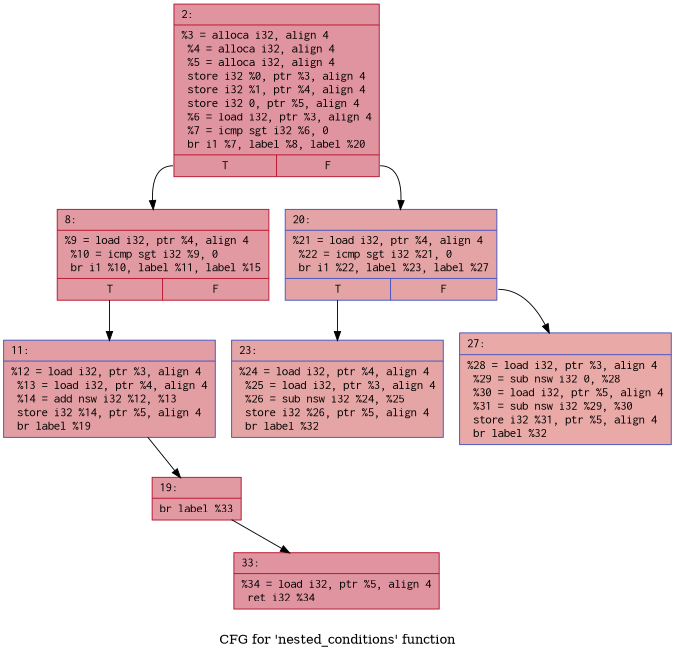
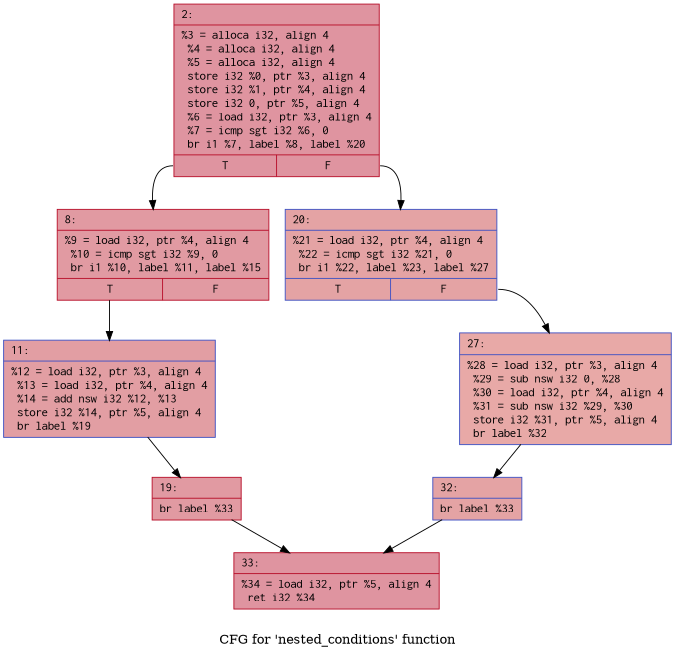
node "23:": removed
node "27:": text "%30 = load i32, ptr %5, align 4" -> "%30 = load i32, ptr %4, align 4"
node "32:": added
